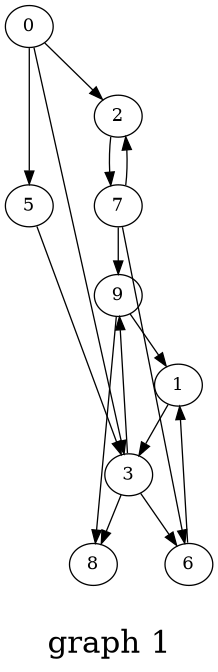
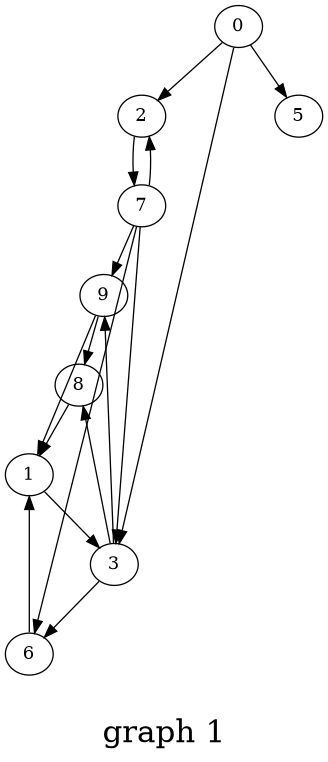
edge "5" -> "3": now "7" -> "3"
edge "8" -> "1": added
